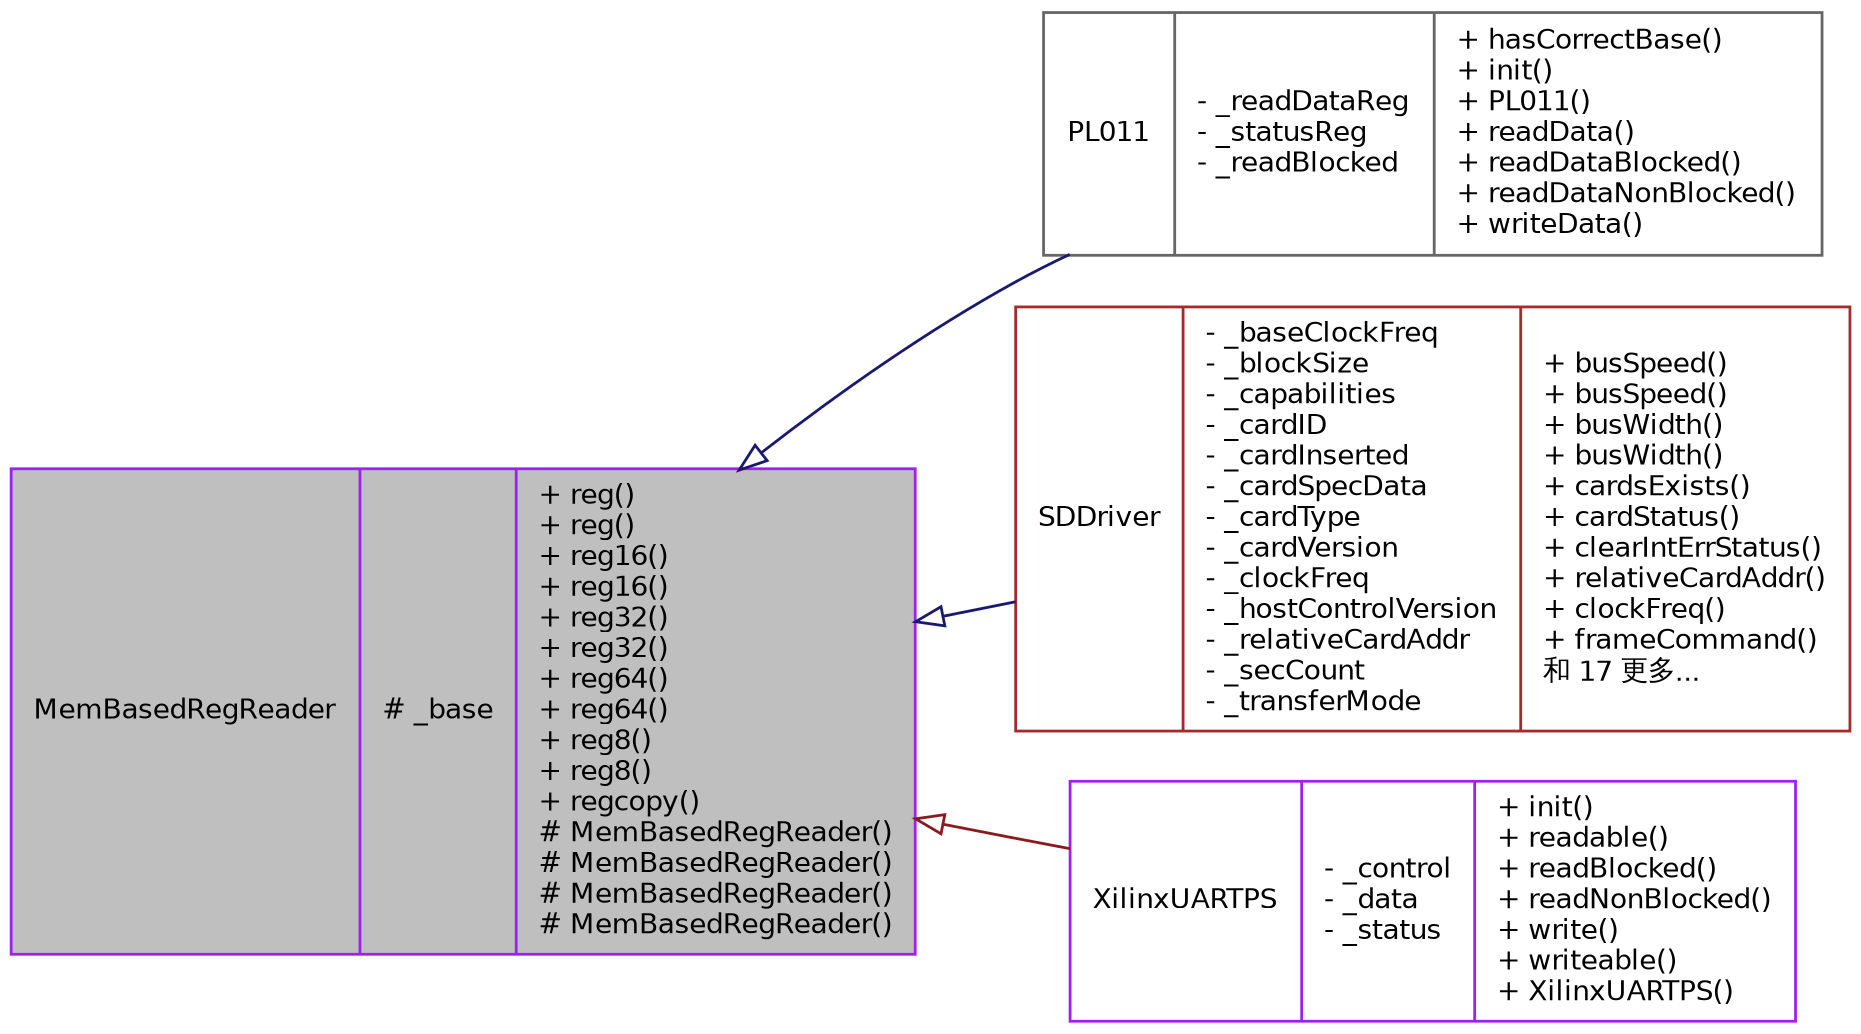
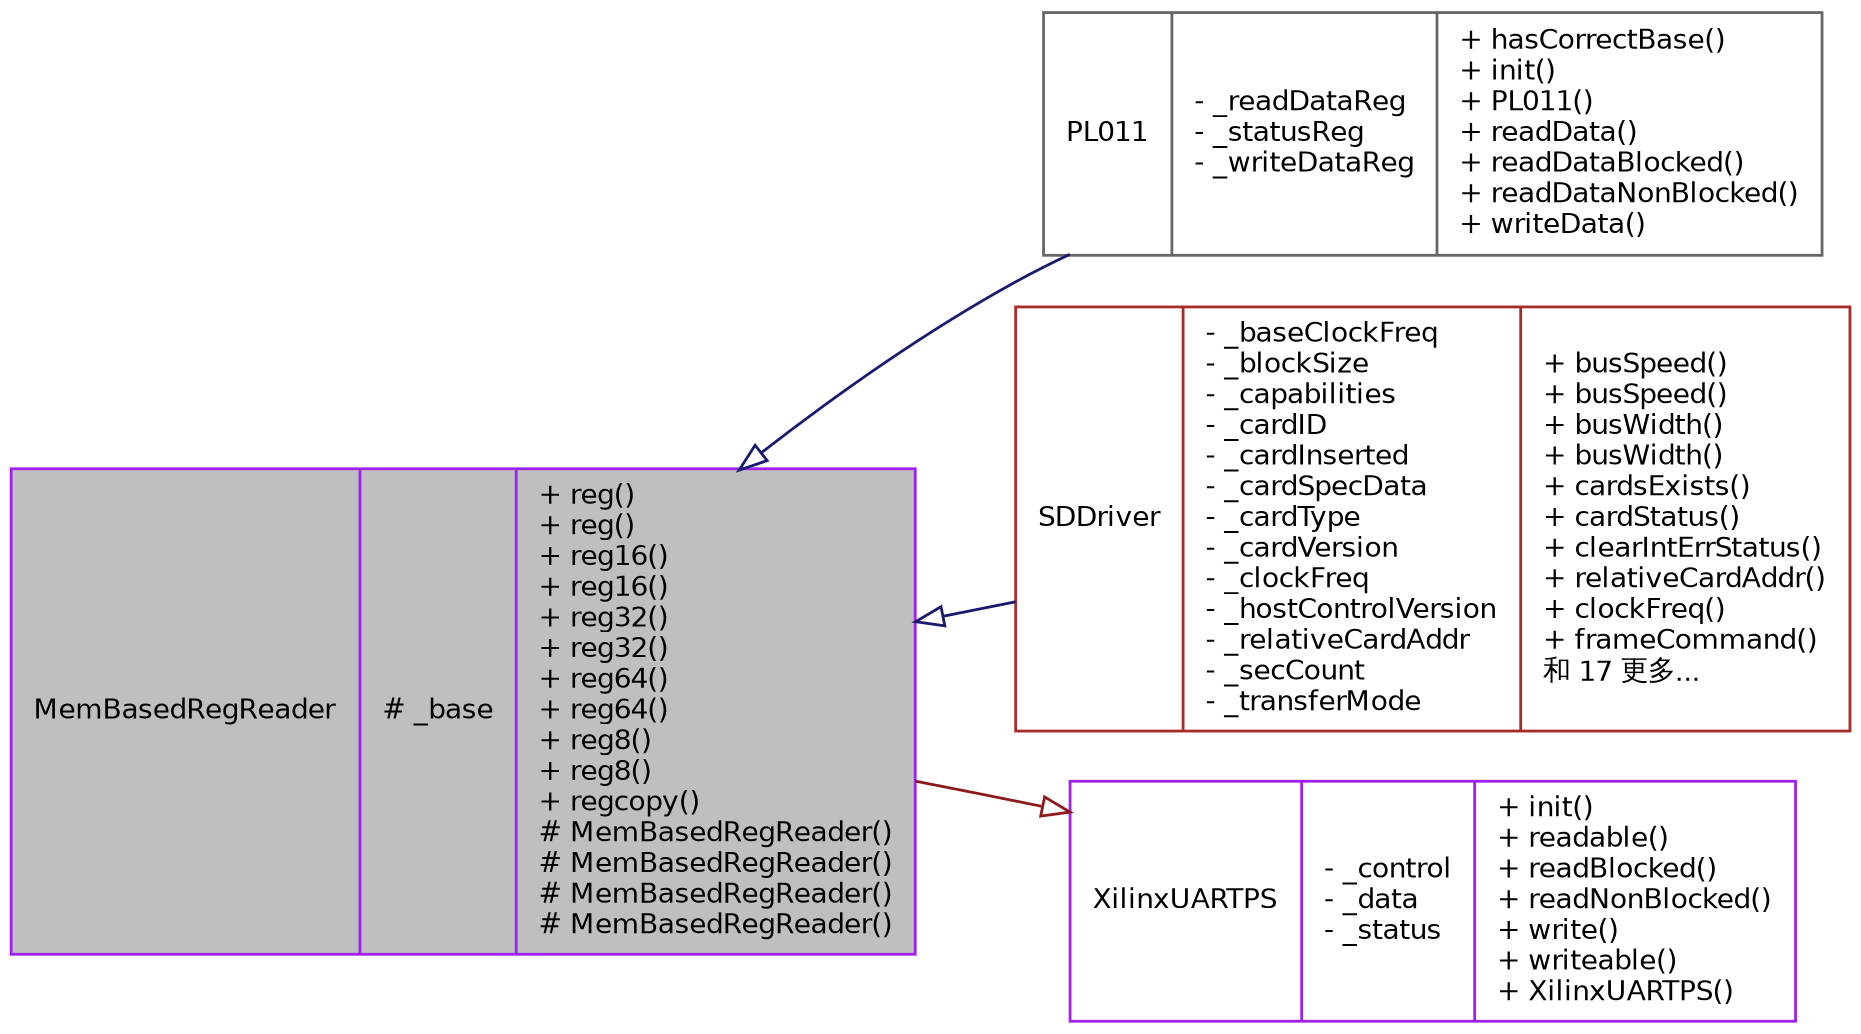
node "PL011": text "- _readBlocked" -> "- _writeDataReg"
edge "XilinxUARTPS" -> "MemBasedRegReader": reversed
